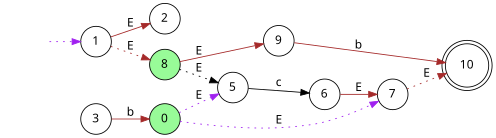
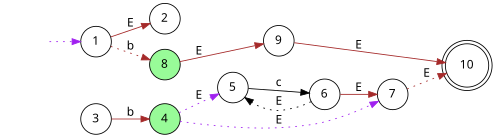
edge "9" -> "10": label "b" -> "E"
edge "1" -> "8": label "E" -> "b"
edge "8" -> "5": now "6" -> "5"
node "0": label "0" -> "4"
